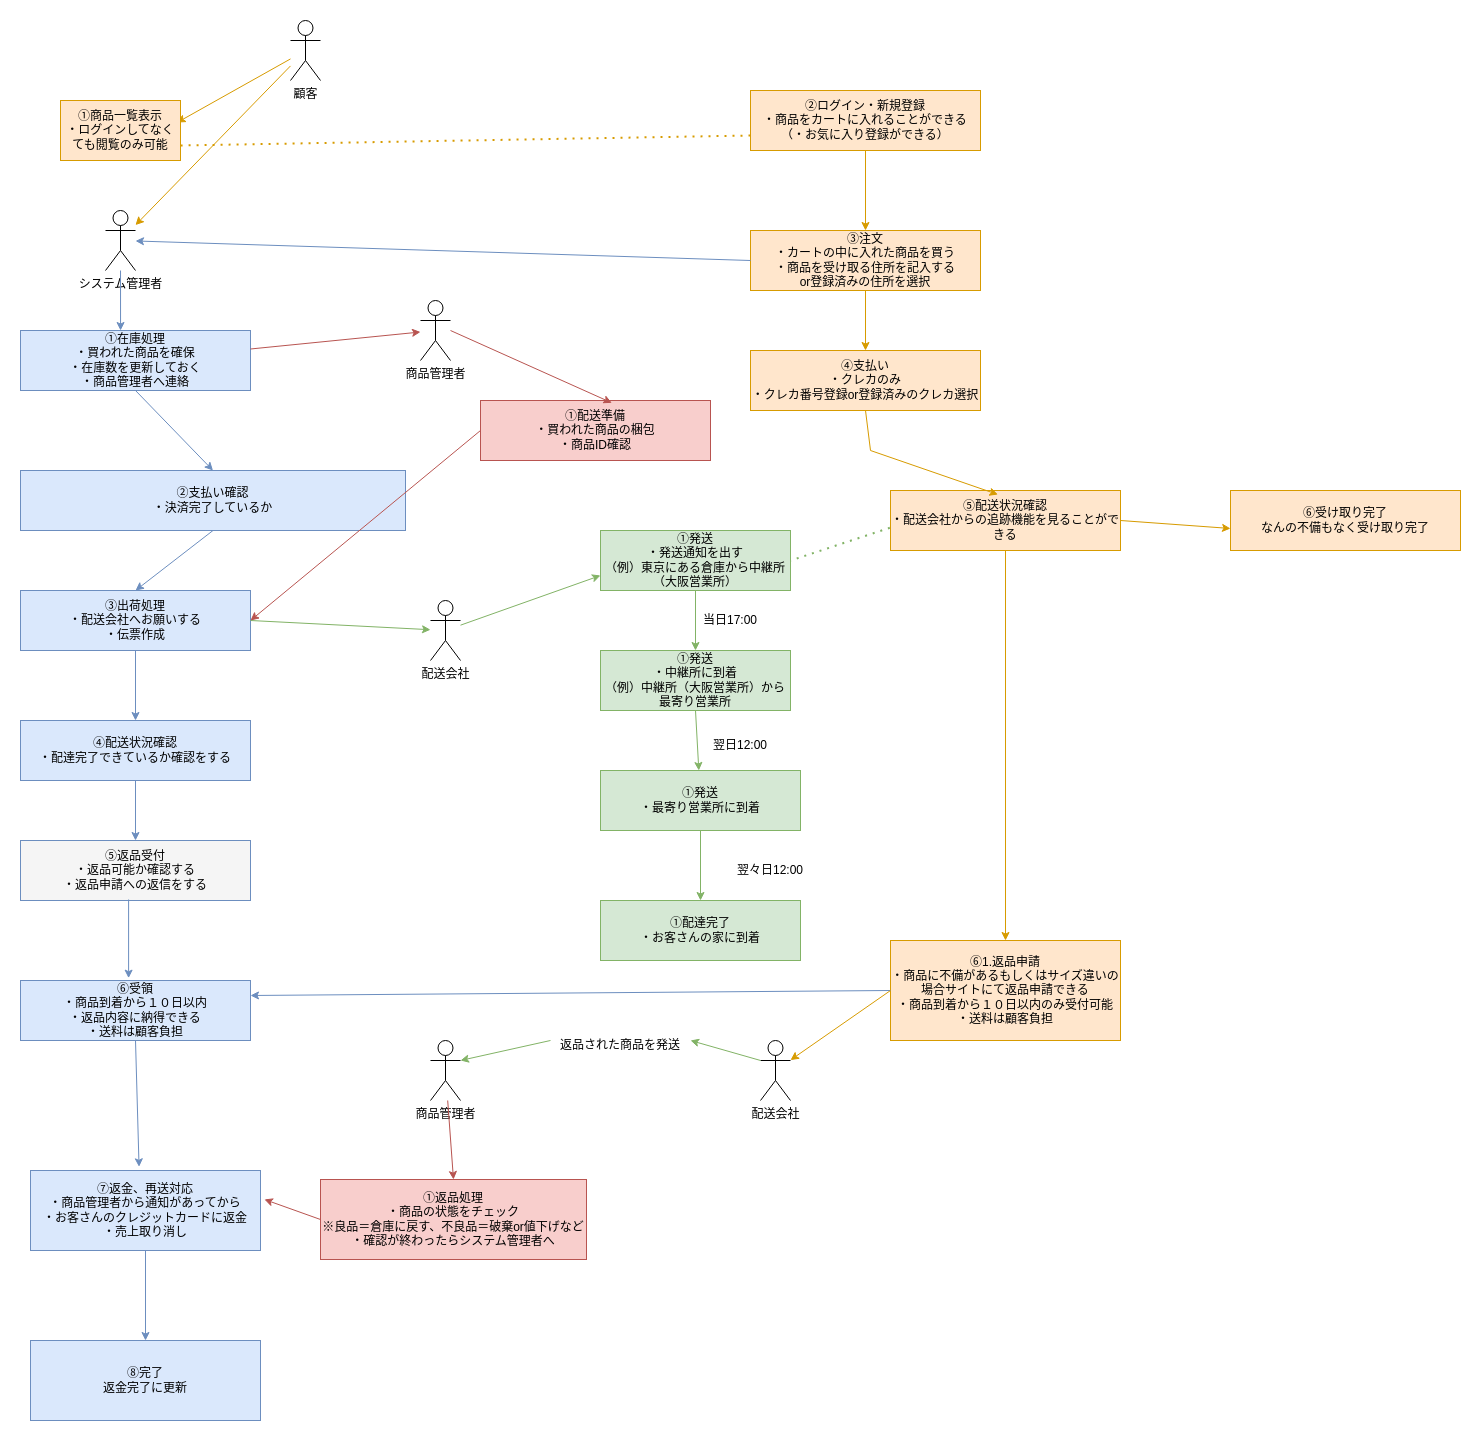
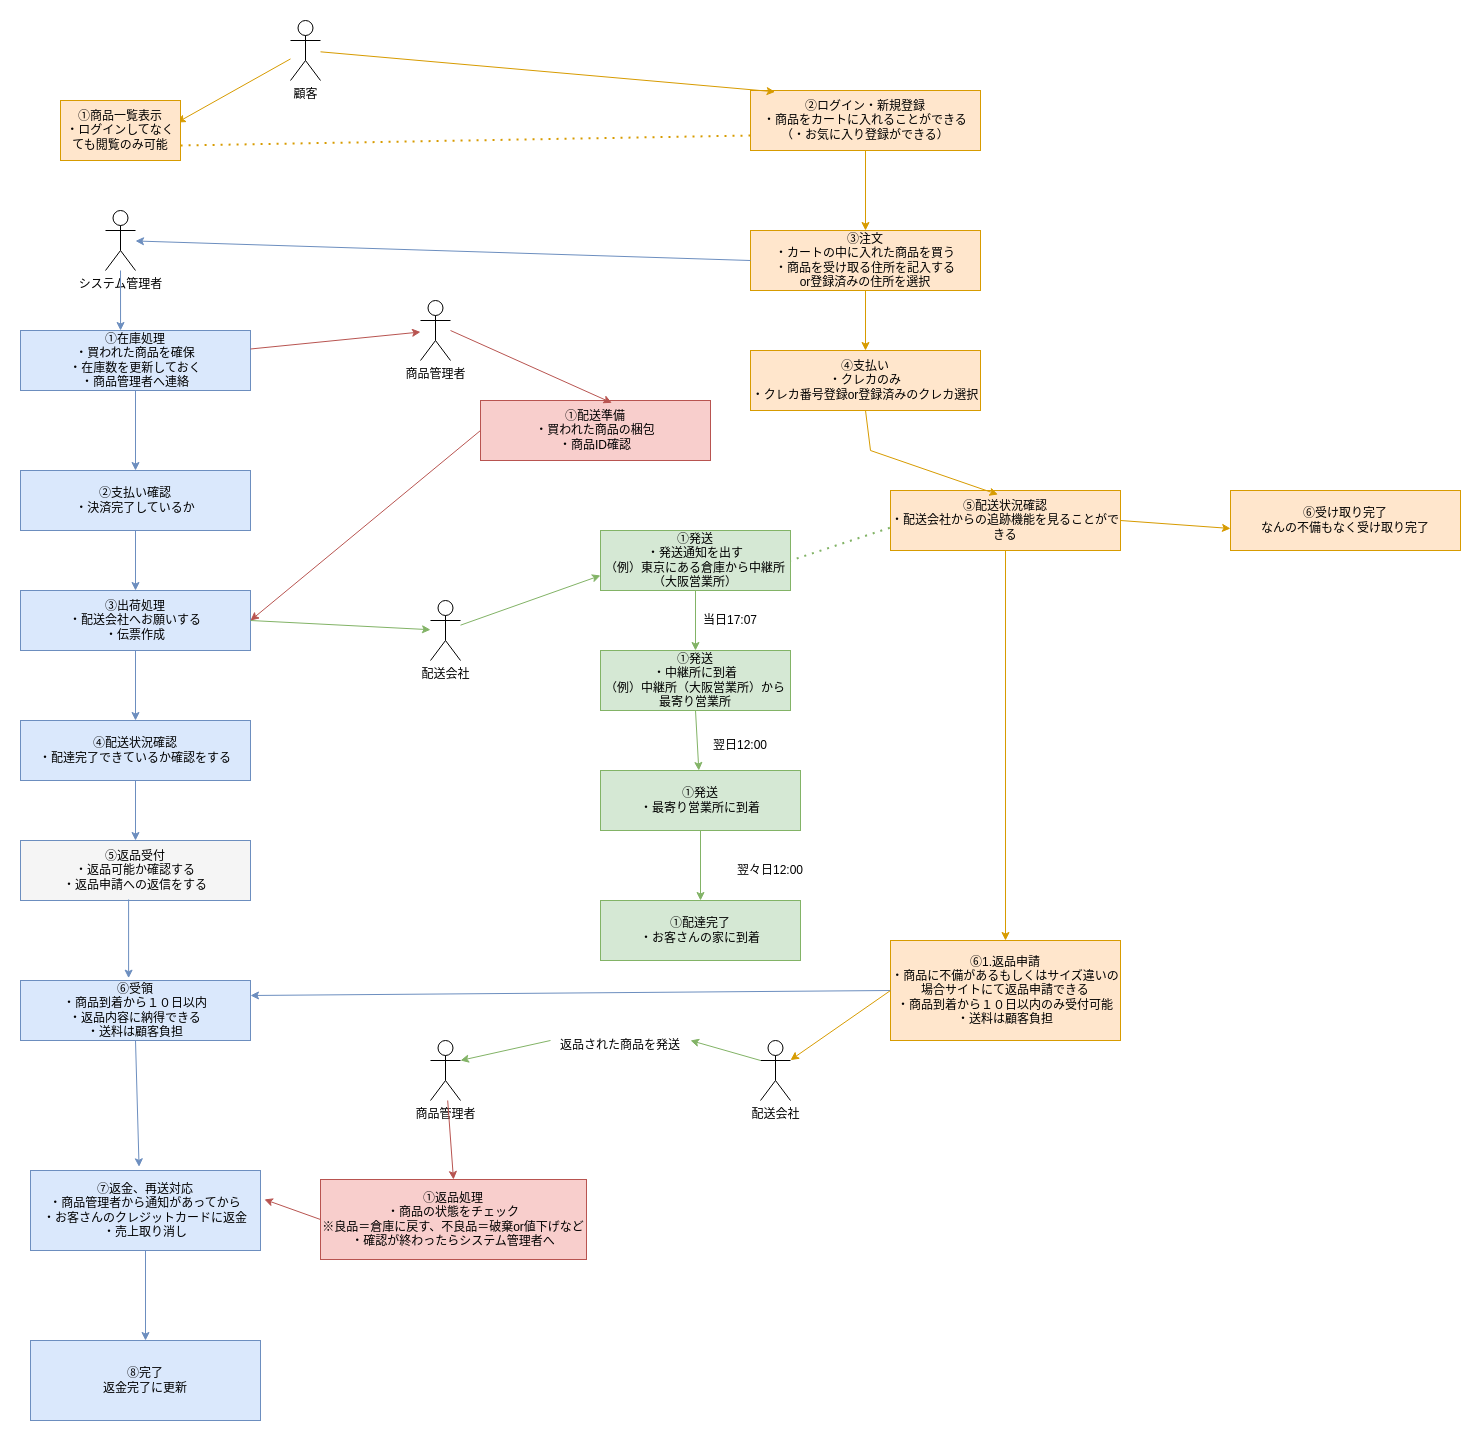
edge "顧客" -> "システム管理者": now "顧客" -> "②ログイン・新規登録 ・商品をカートに入れることができる （・お気に入り登録ができる）"
node "②支払い確認 ・決済完了しているか": size 385x60 -> 230x60
node "当日17:00": label "当日17:00" -> "当日17:07"
